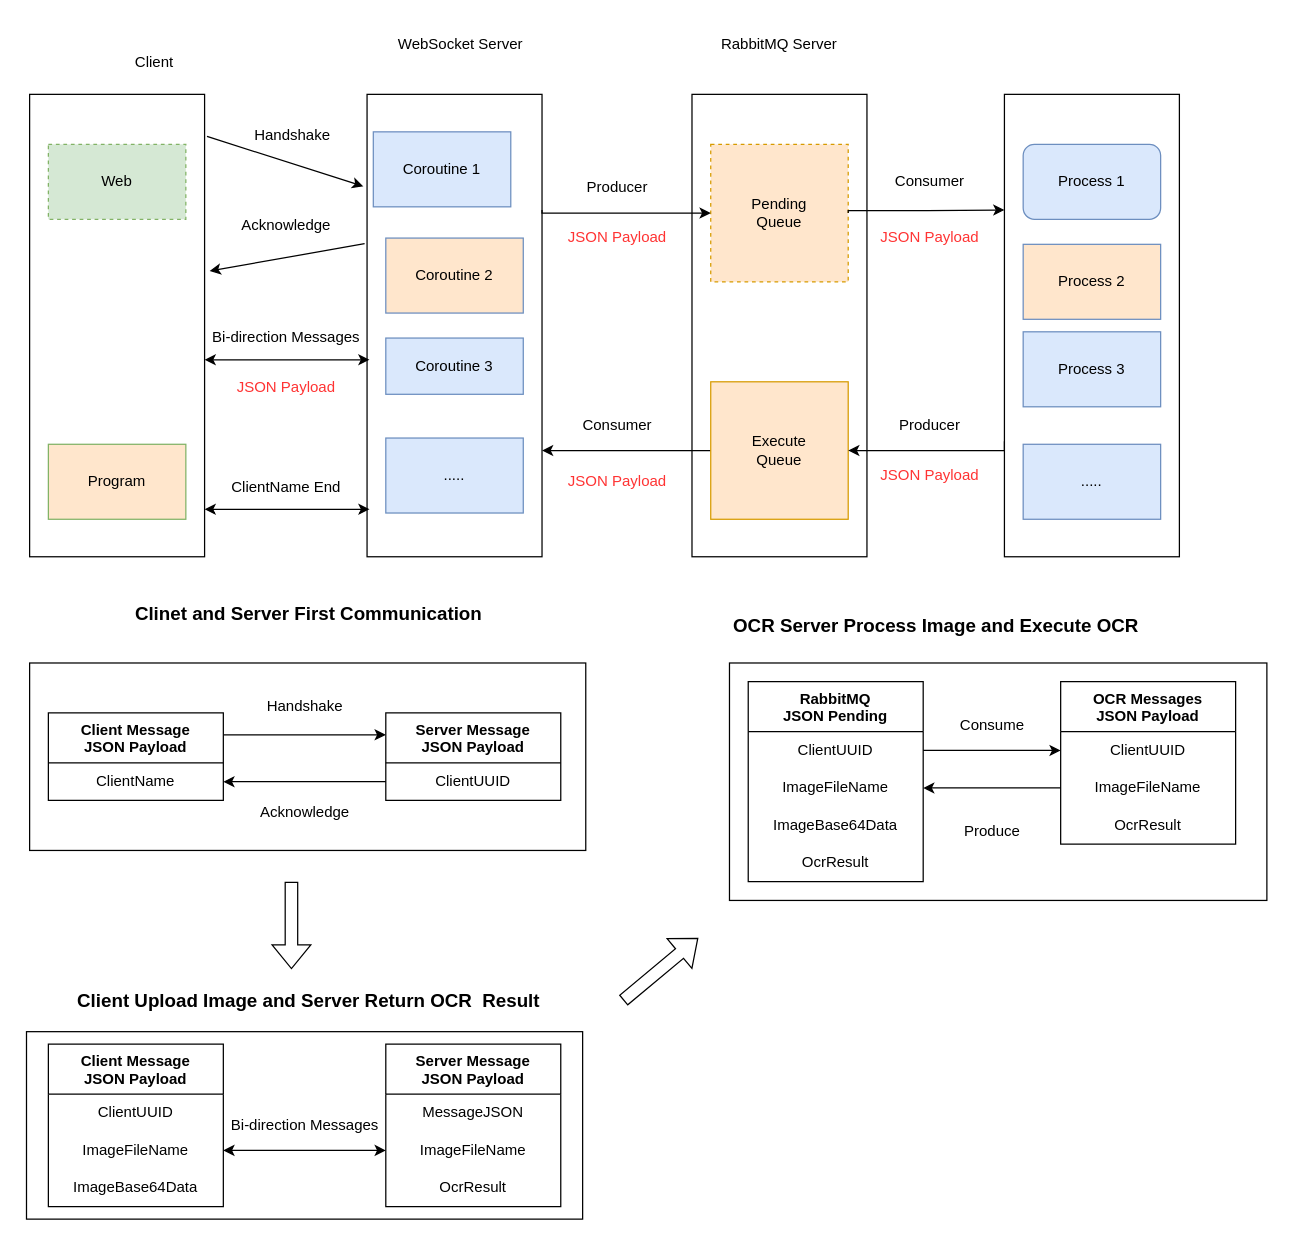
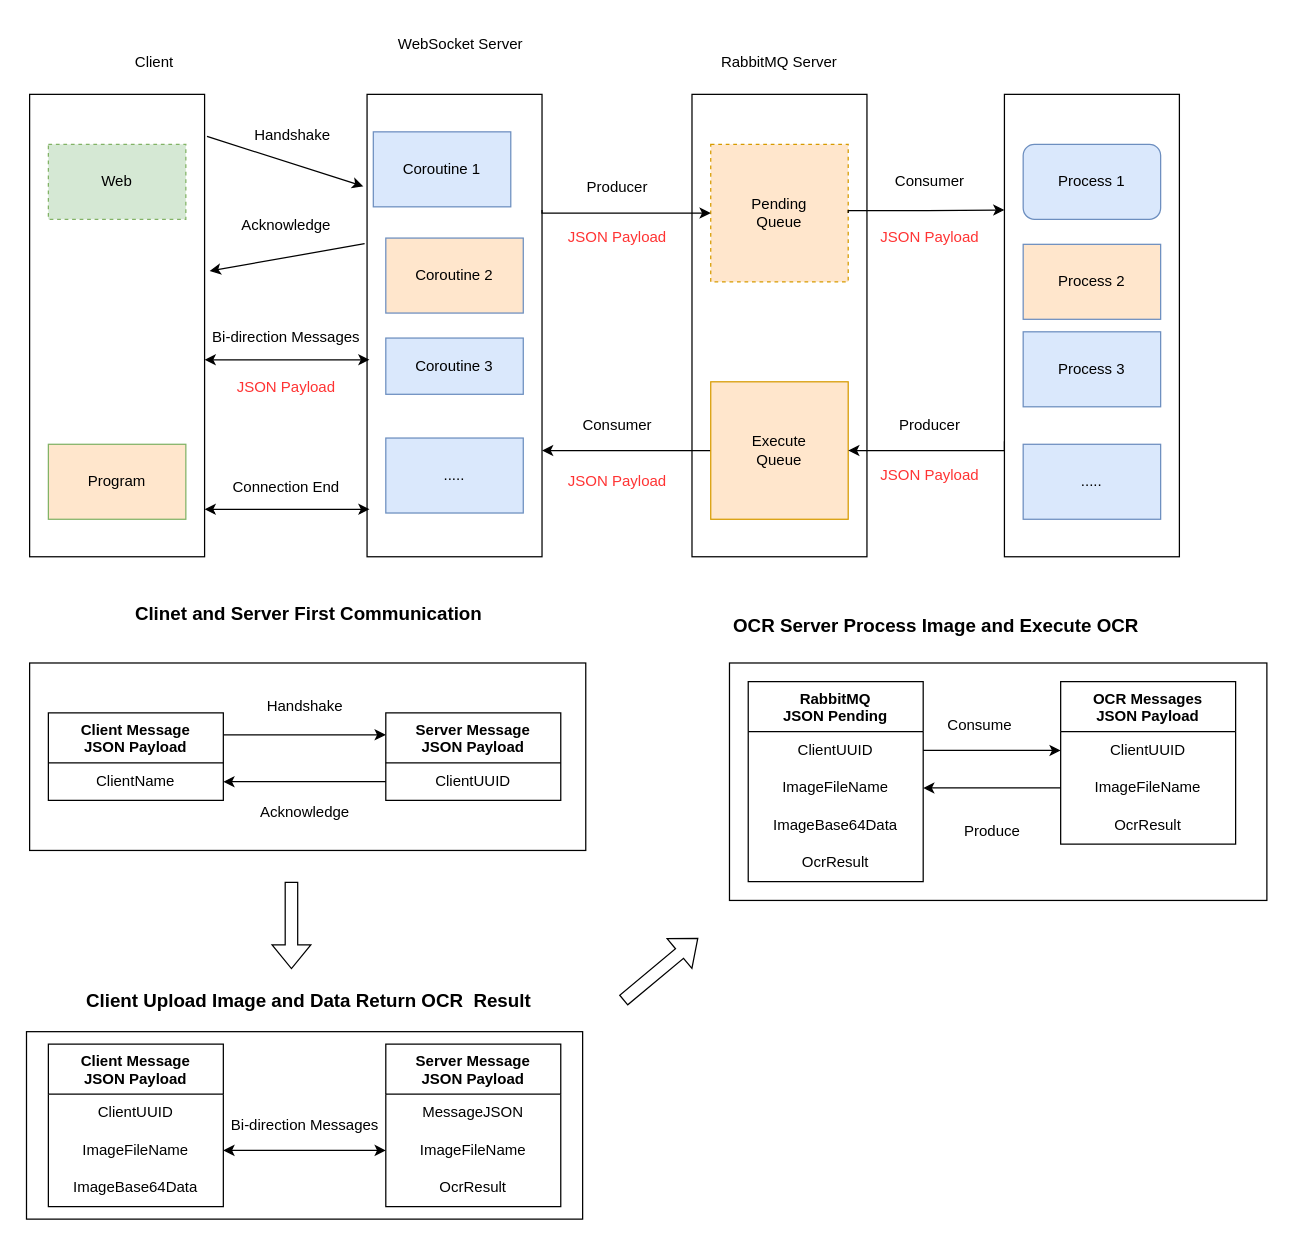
node "RabbitMQ Server": moved (779, 44) -> (779, 63)
node "ClientName End": label "ClientName End" -> "Connection End"
node "Consume": moved (992, 726) -> (979, 726)
node "Client Upload Image and Server Return OCR Result": label "Client Upload Image and Server Return OCR Result" -> "Client Upload Image and Data Return OCR Result"
